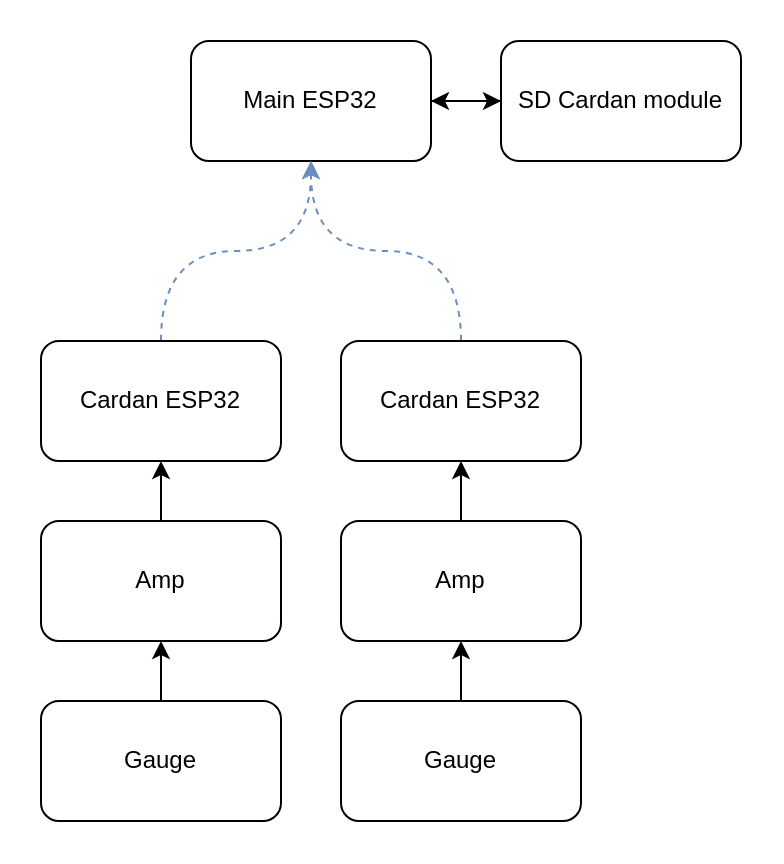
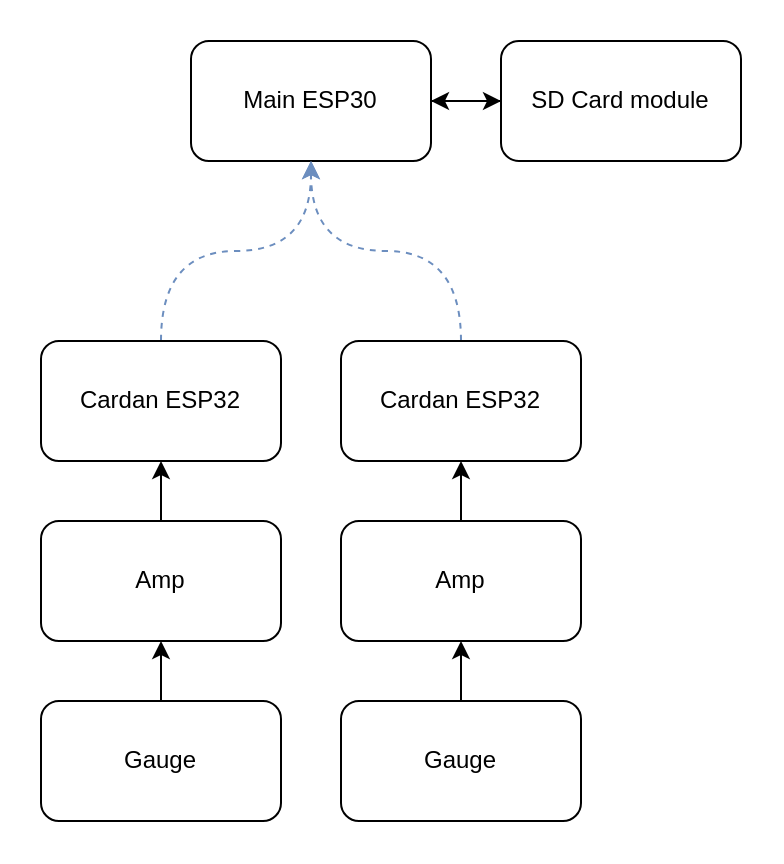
node "Main ESP32": label "Main ESP32" -> "Main ESP30"
node "SD Cardan module": label "SD Cardan module" -> "SD Card module"
